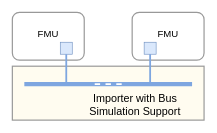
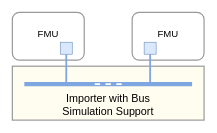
node "Importer with Bus Simulation Support": moved (135, 105) -> (108, 105)
